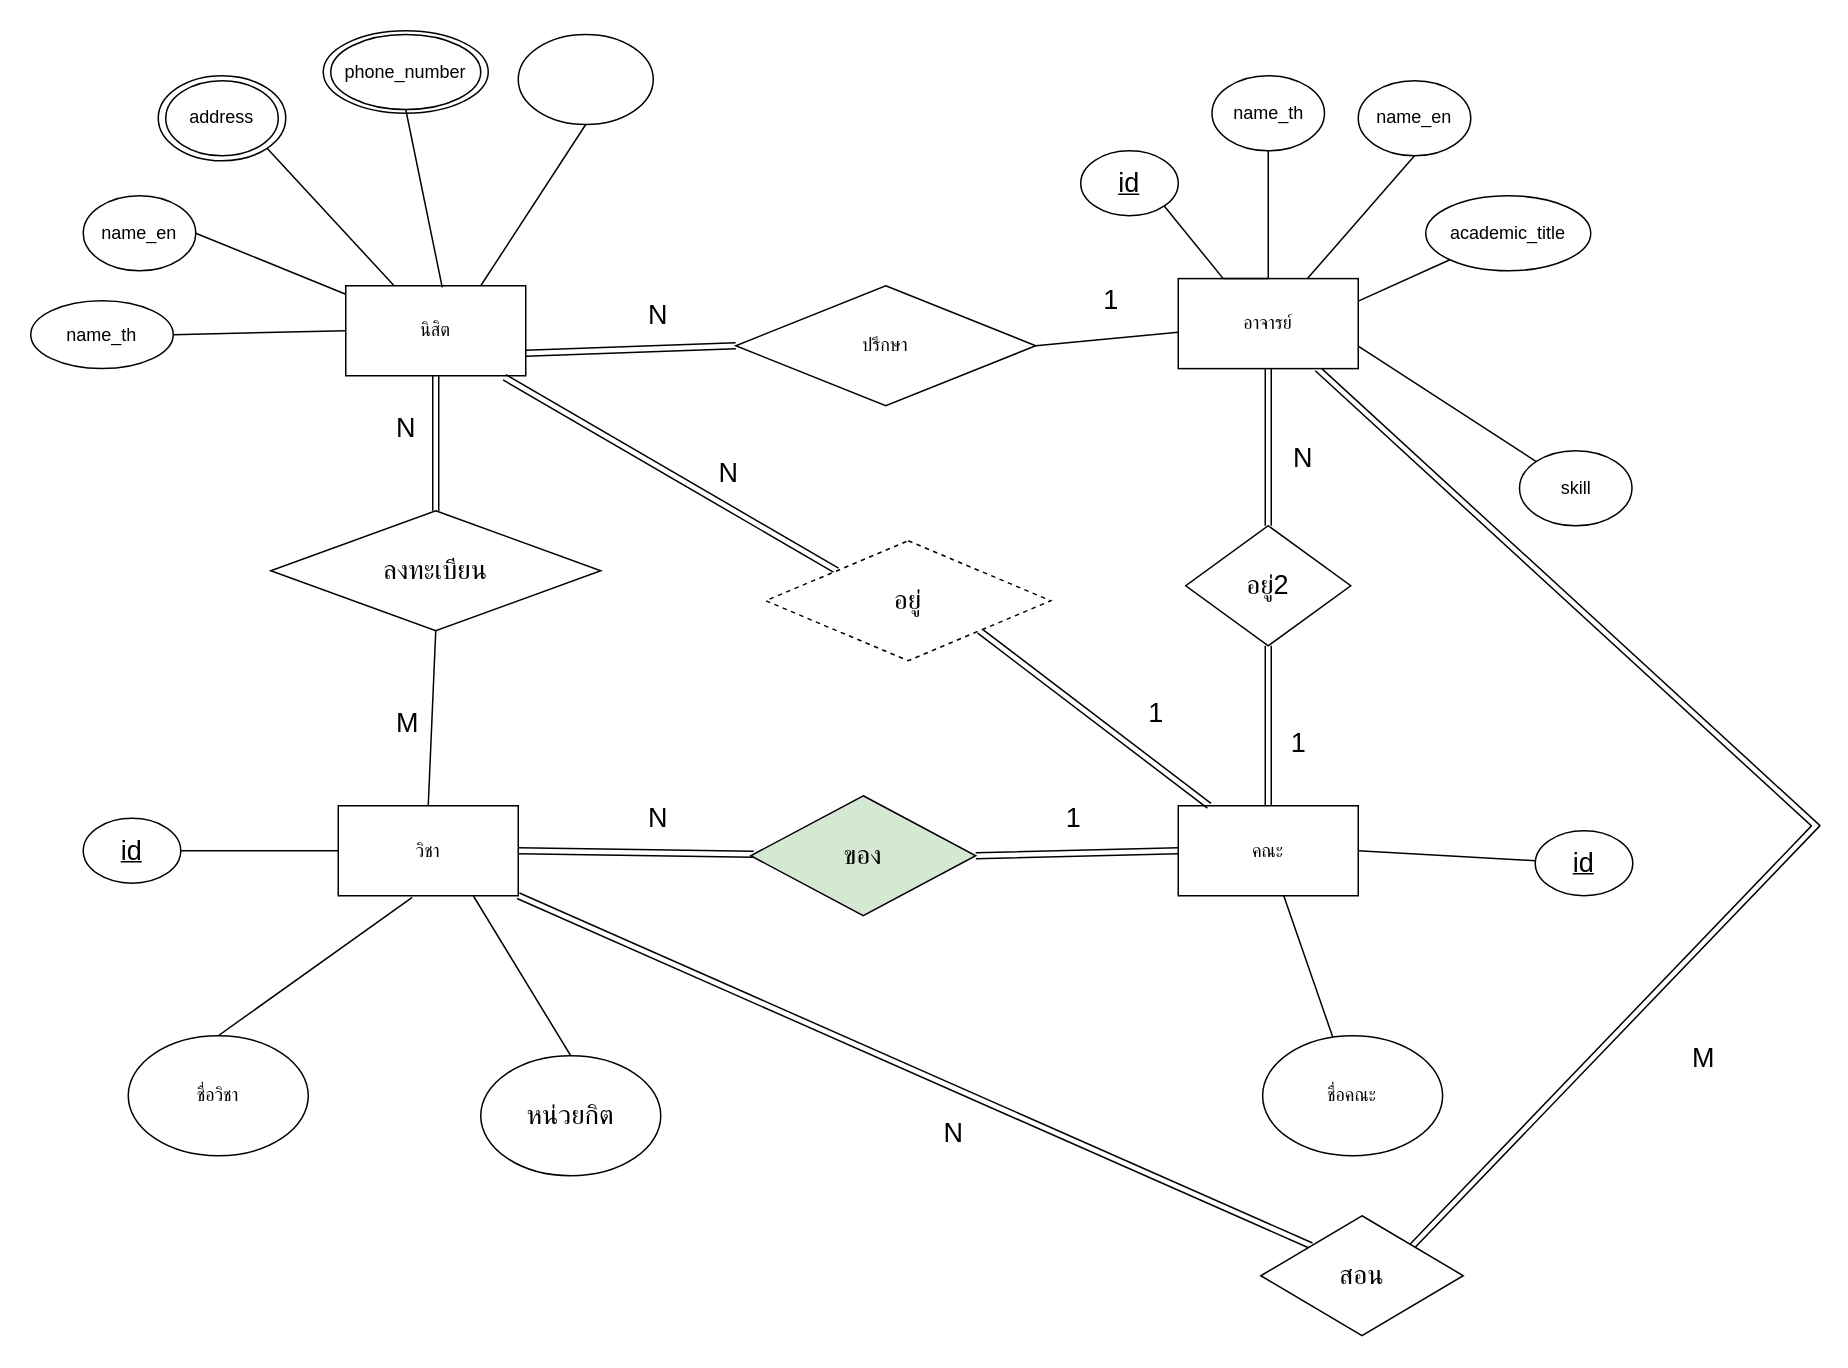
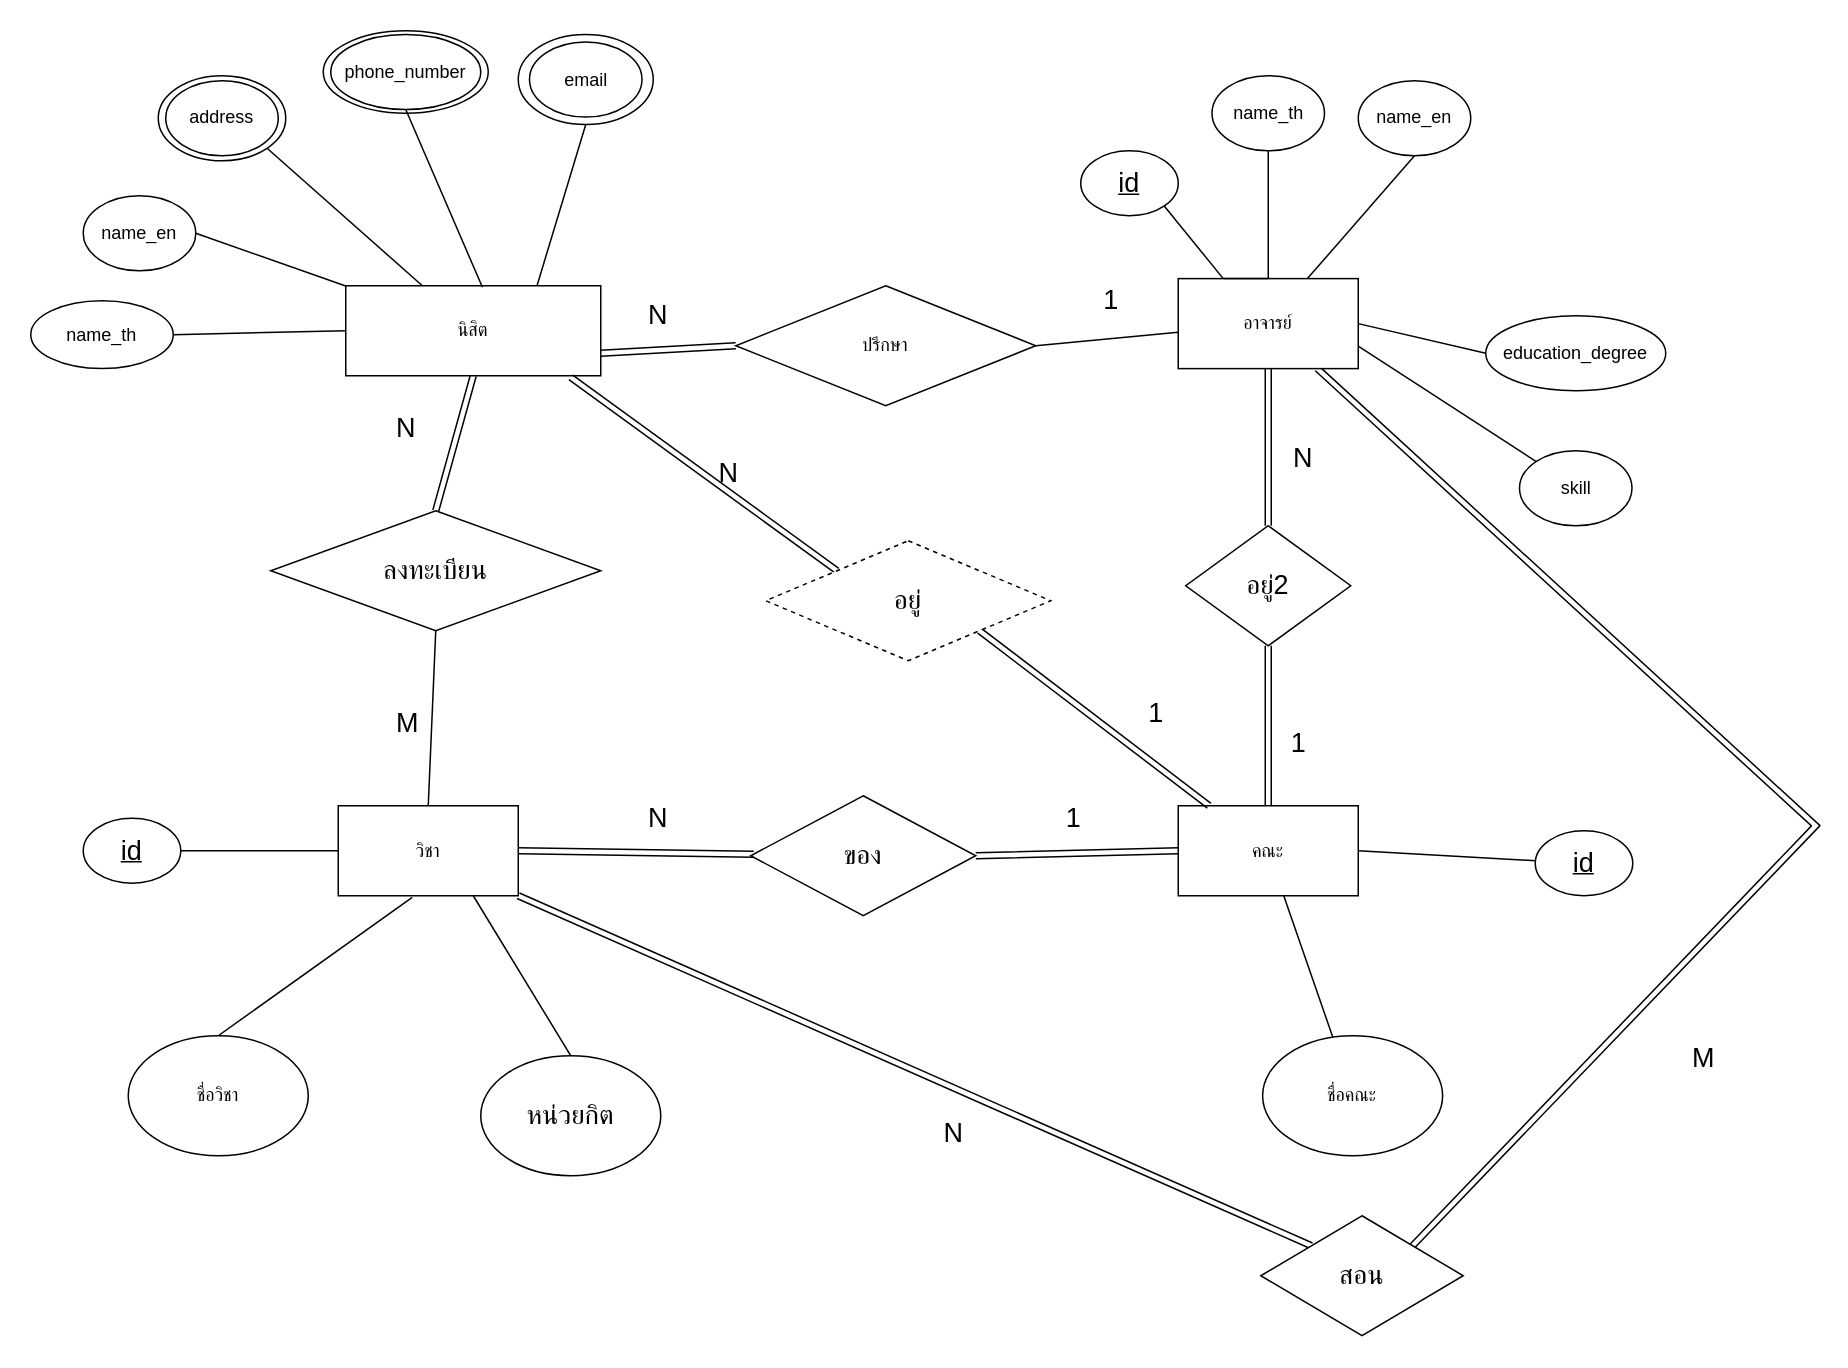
node "email": added
node "academic_title": removed
edge "academic_title" -- "อาจารย์": removed
node "นิสิต": size 180x90 -> 255x90
edge "อาจารย์" -- "education_degree": added
node "education_degree": added
node "ของ": fillcolor #d5e8d4 -> #ffffff
